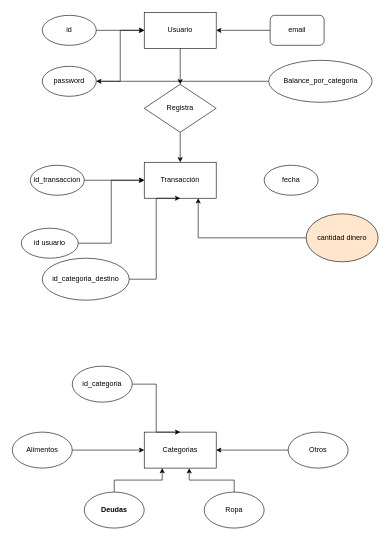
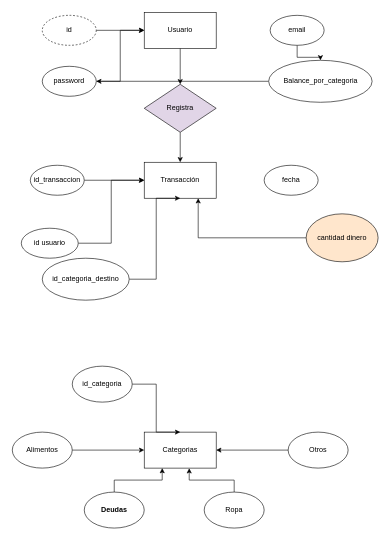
node "id": style solid -> dashed
edge "email" -> "Usuario": now "email" -> "Balance_por_categoria"
node "email": shape rounded rectangle -> ellipse
node "Registra": fillcolor #ffffff -> #e1d5e7
